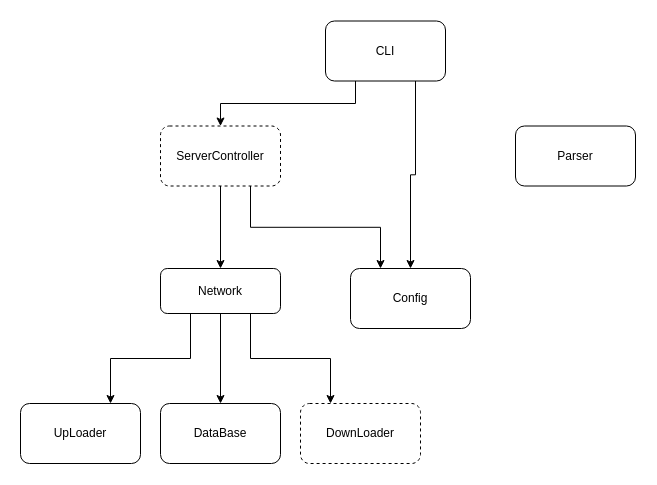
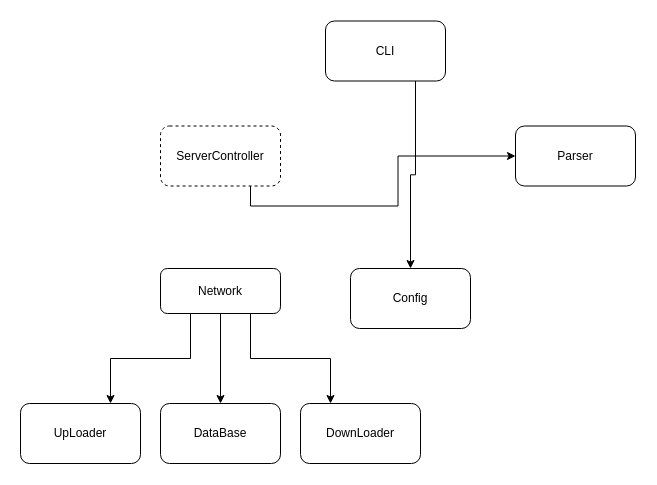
edge "CLI" -> "ServerController": removed
edge "ServerController" -> "Network": removed
edge "ServerController" -> "Config": now "ServerController" -> "Parser"
node "DownLoader": style dashed -> solid
